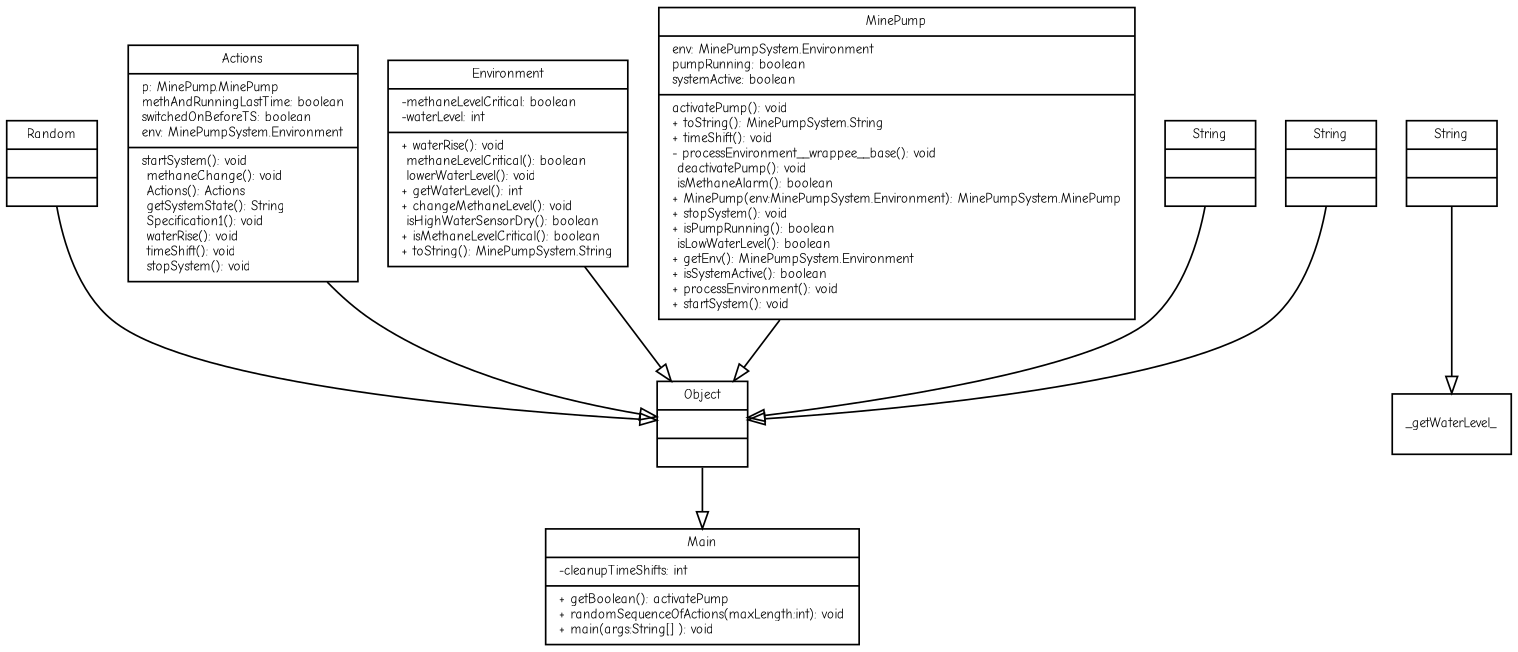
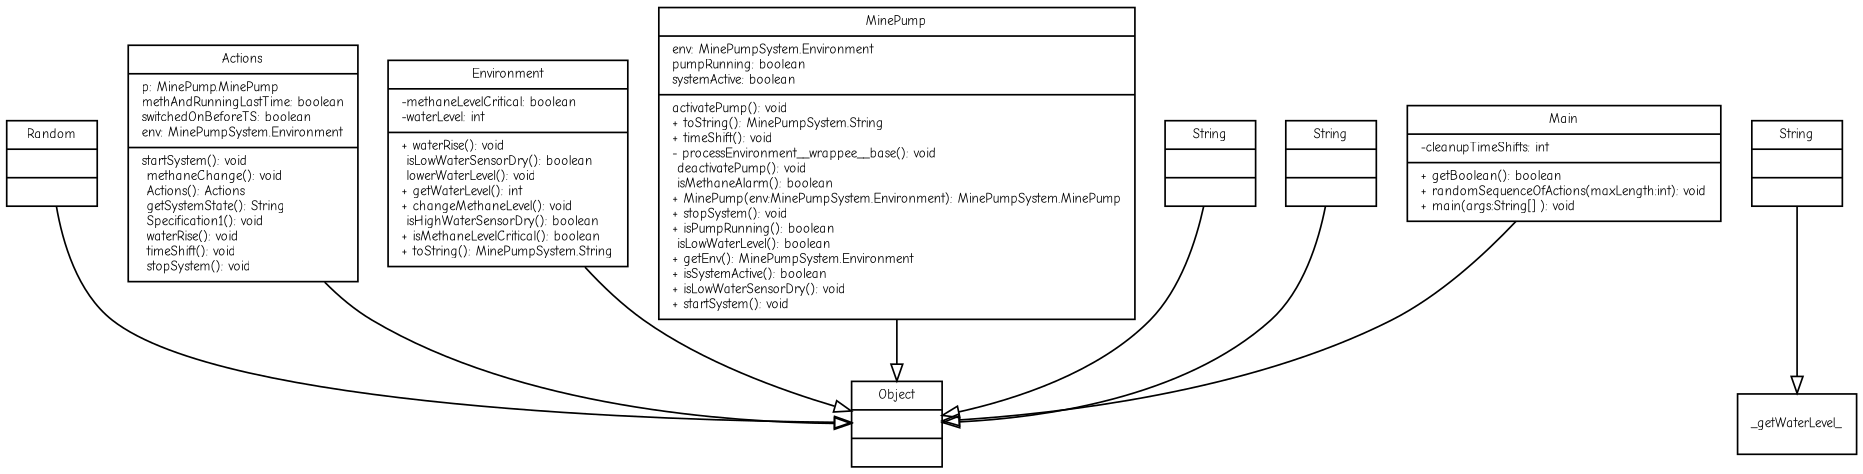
node "Environment": text "methaneLevelCritical(): boolean" -> "isLowWaterSensorDry(): boolean"
node "MinePump": text "+ processEnvironment(): void" -> "+ isLowWaterSensorDry(): void"
edge "Object" -> "Main": reversed
node "Main": text "+ getBoolean(): activatePump" -> "+ getBoolean(): boolean"
